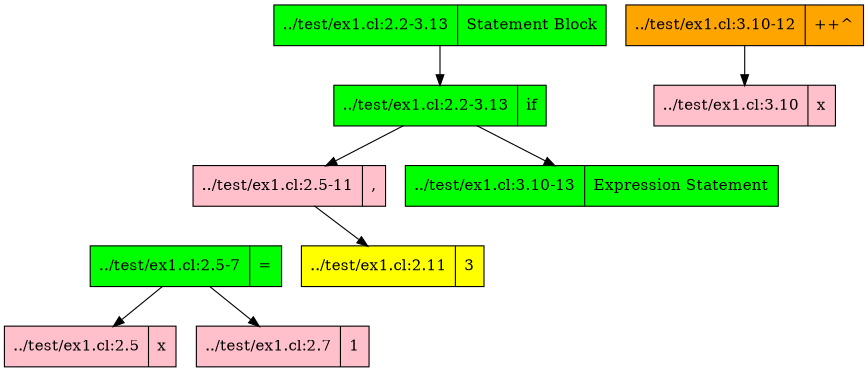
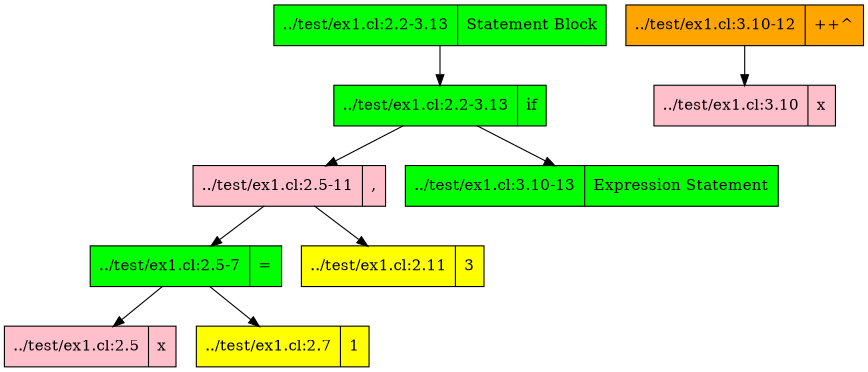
edge "../test/ex1.cl:2.5-11" -> "../test/ex1.cl:2.5-7": added
node "../test/ex1.cl:2.7": fillcolor pink -> yellow
